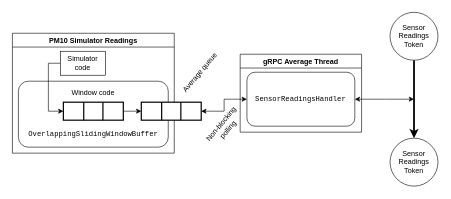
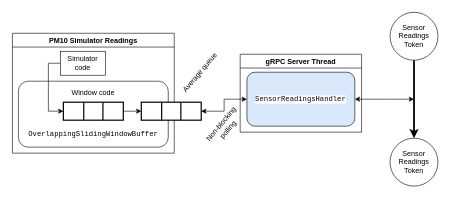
node "gRPC Average Thread": label "gRPC Average Thread" -> "gRPC Server Thread"
node "SensorReadingsHandler": fillcolor #ffffff -> #dae8fc
